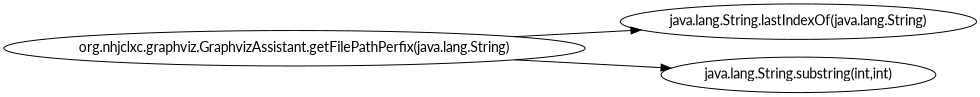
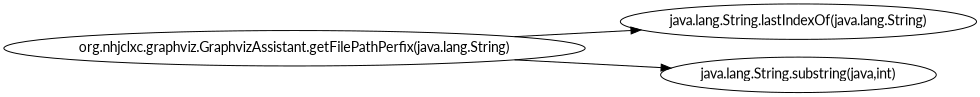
node "java.lang.String.substring(int,int)": label "java.lang.String.substring(int,int)" -> "java.lang.String.substring(java,int)"
